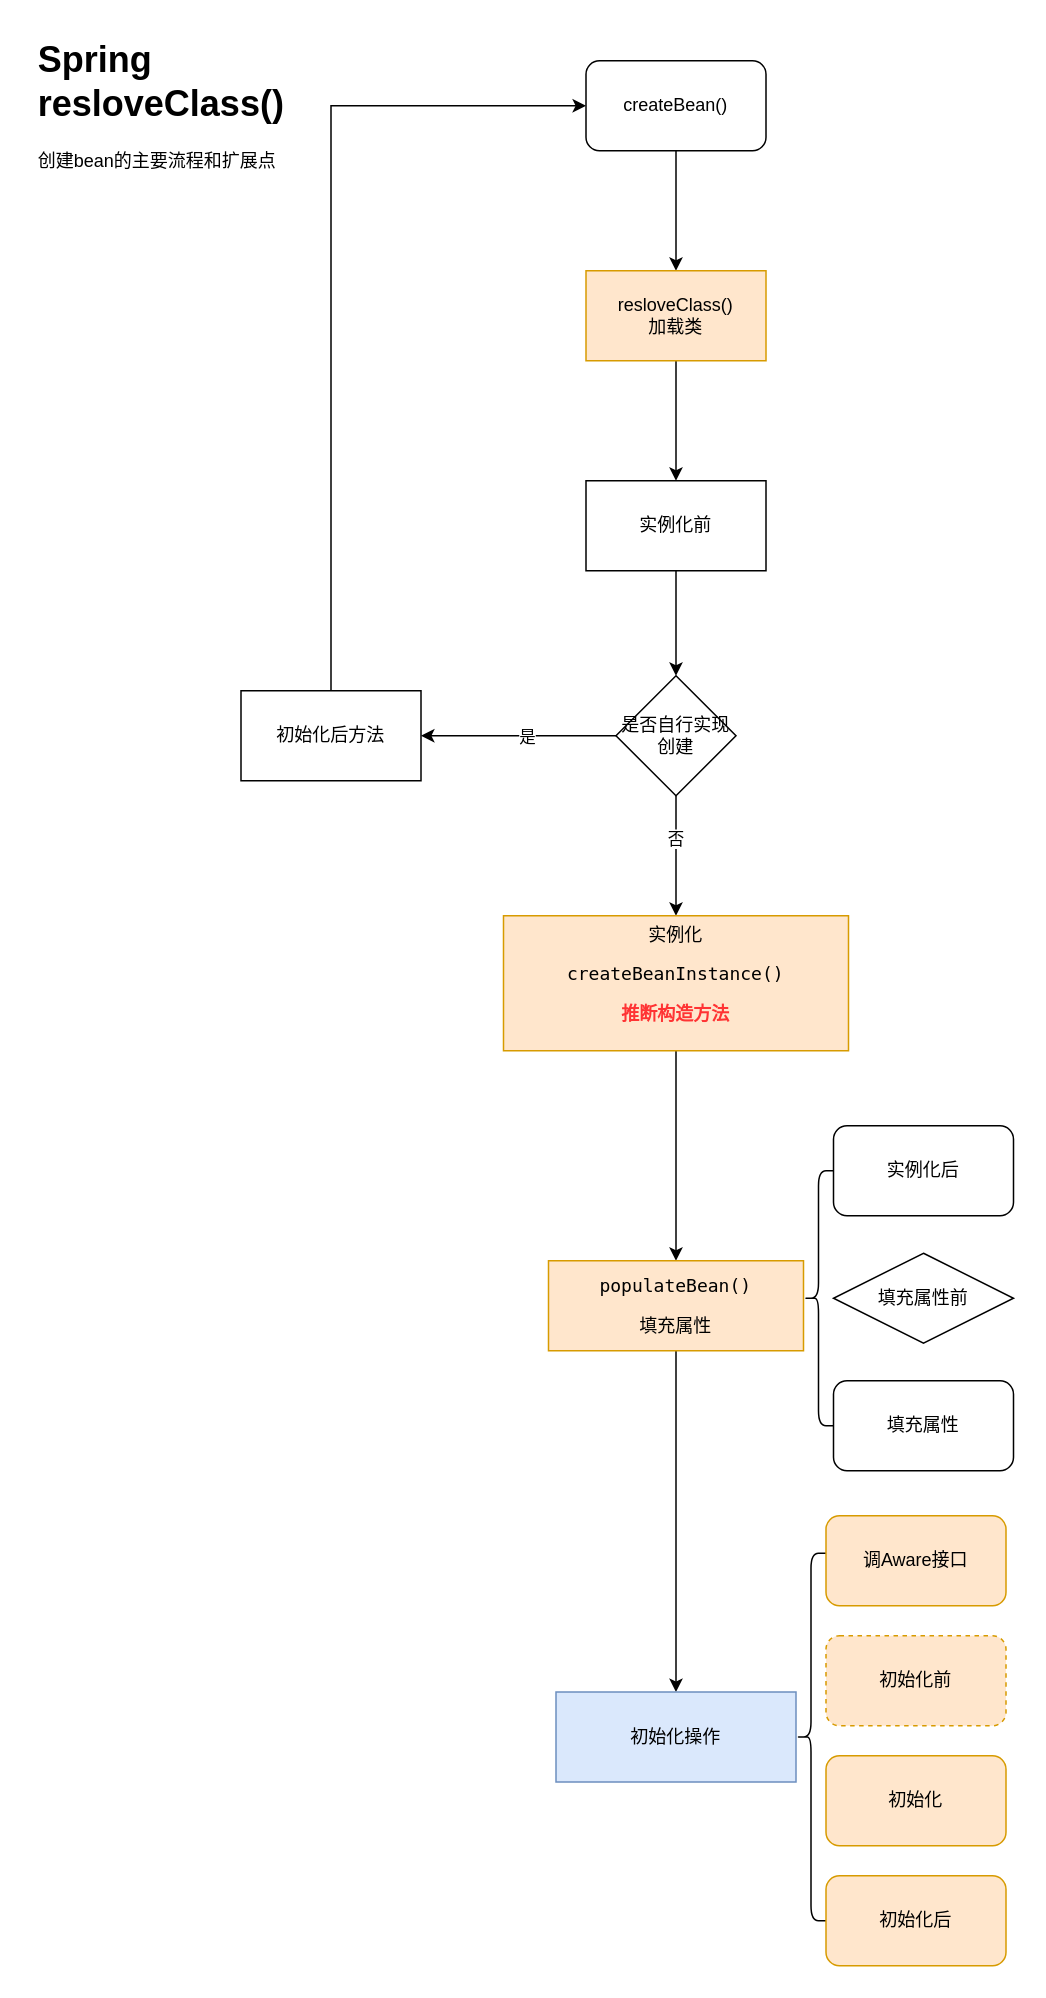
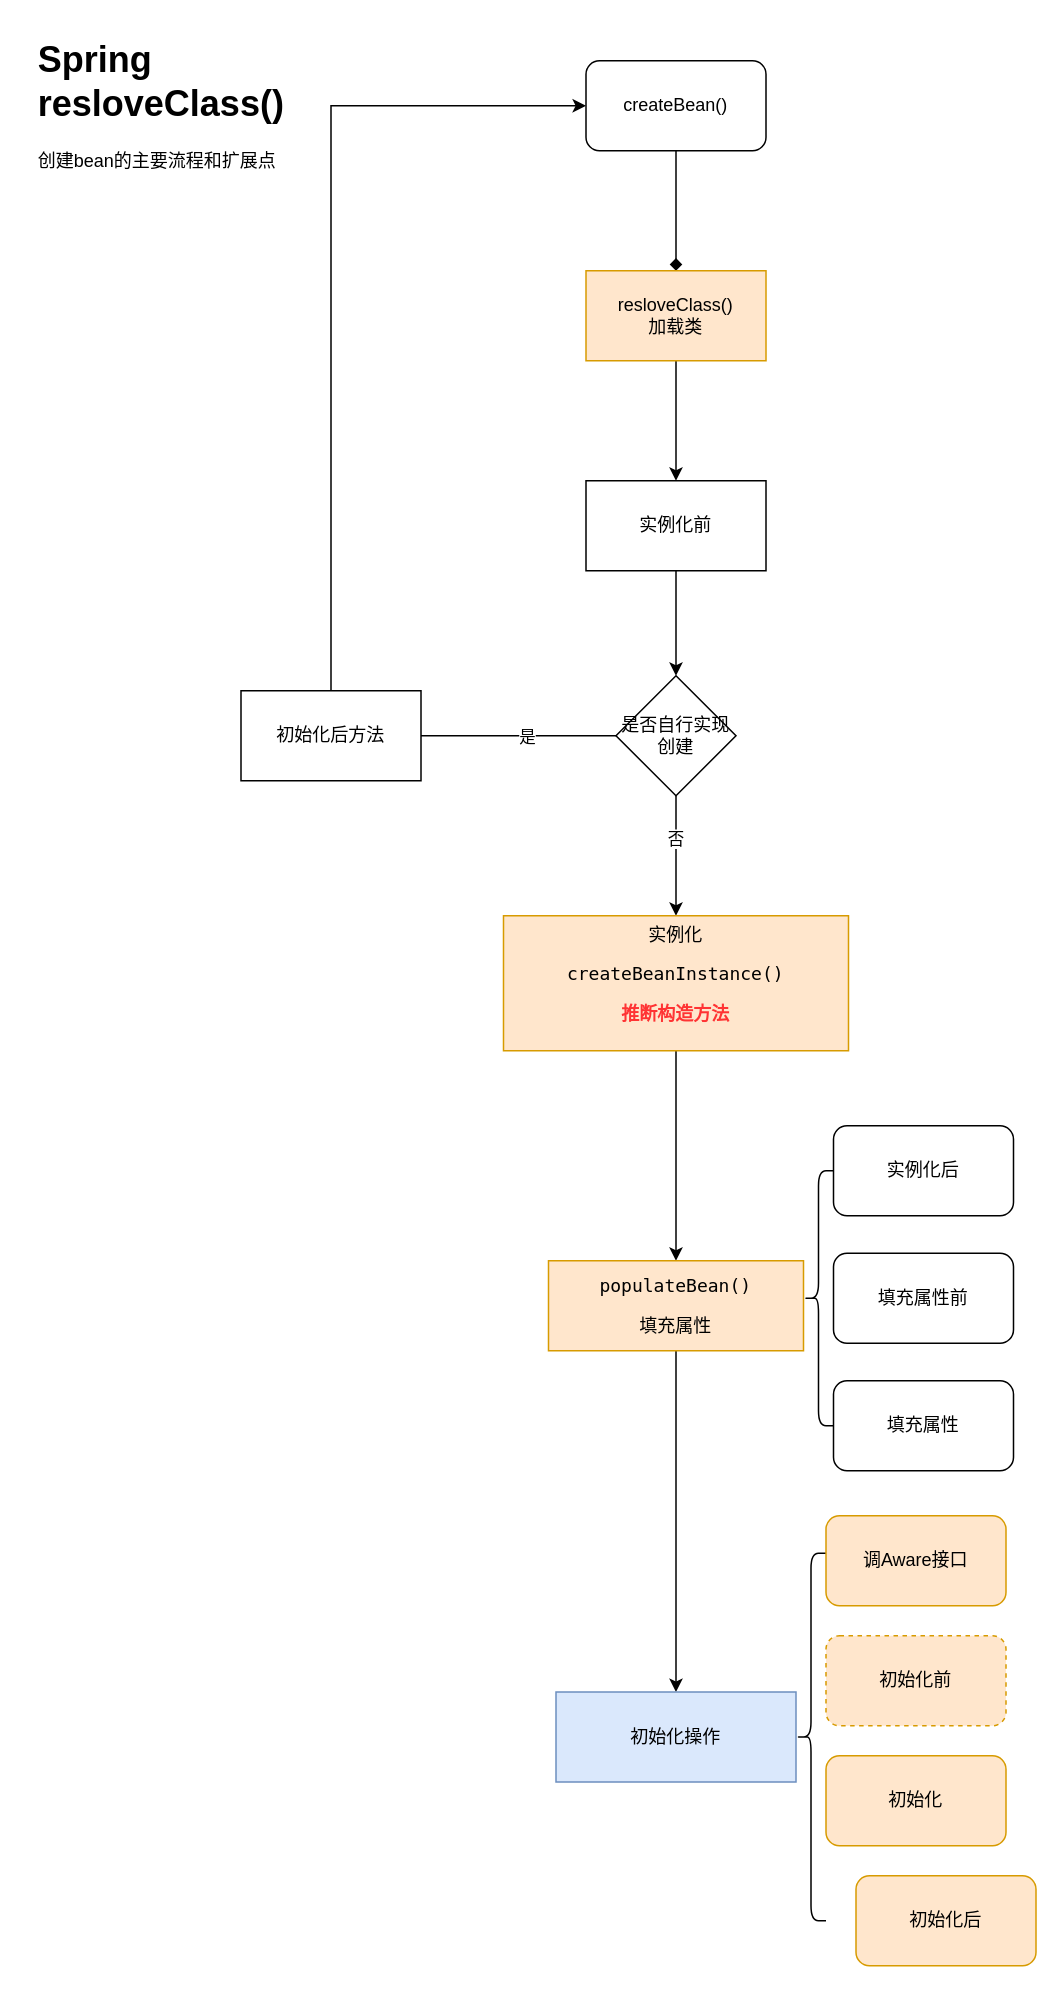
edge "createBean()" -> "resloveClass() 加载类": arrowhead classic -> diamond
edge "是否自行实现创建" -> "初始化后方法": arrowhead classic -> none
node "填充属性前": shape diamond -> rounded rectangle
node "初始化后": moved (916, 1921) -> (946, 1921)
